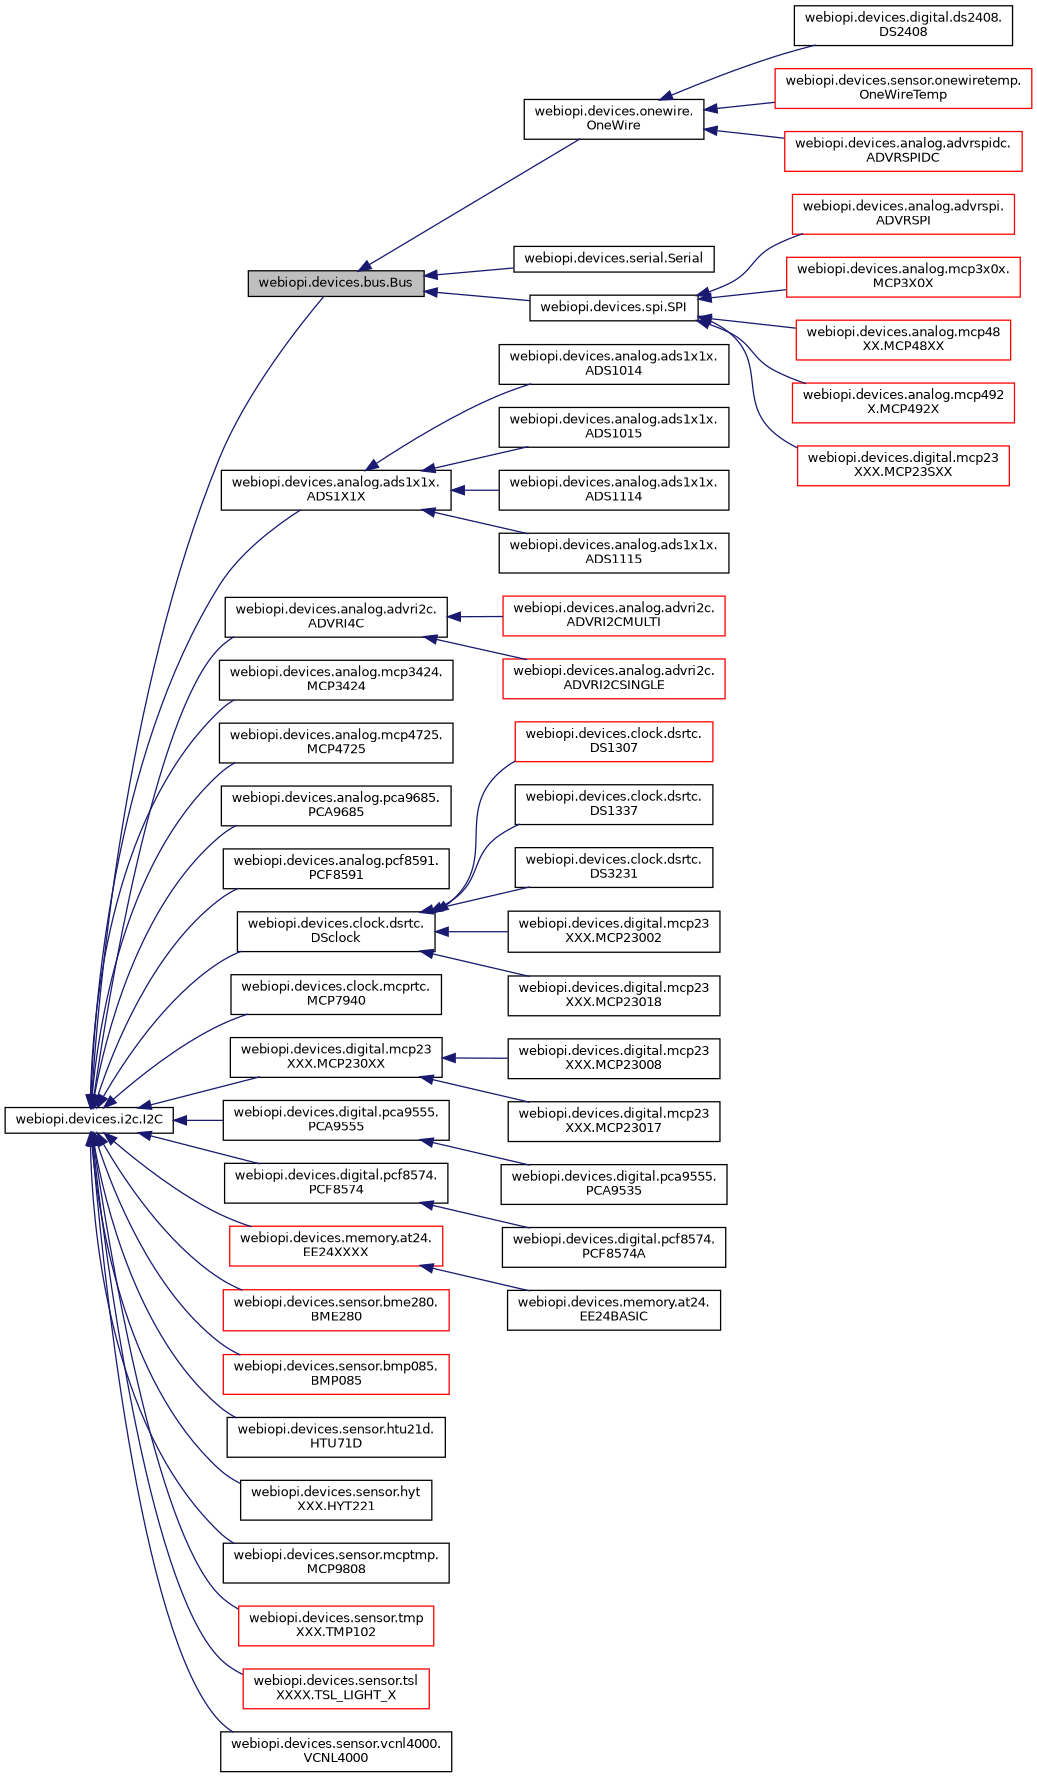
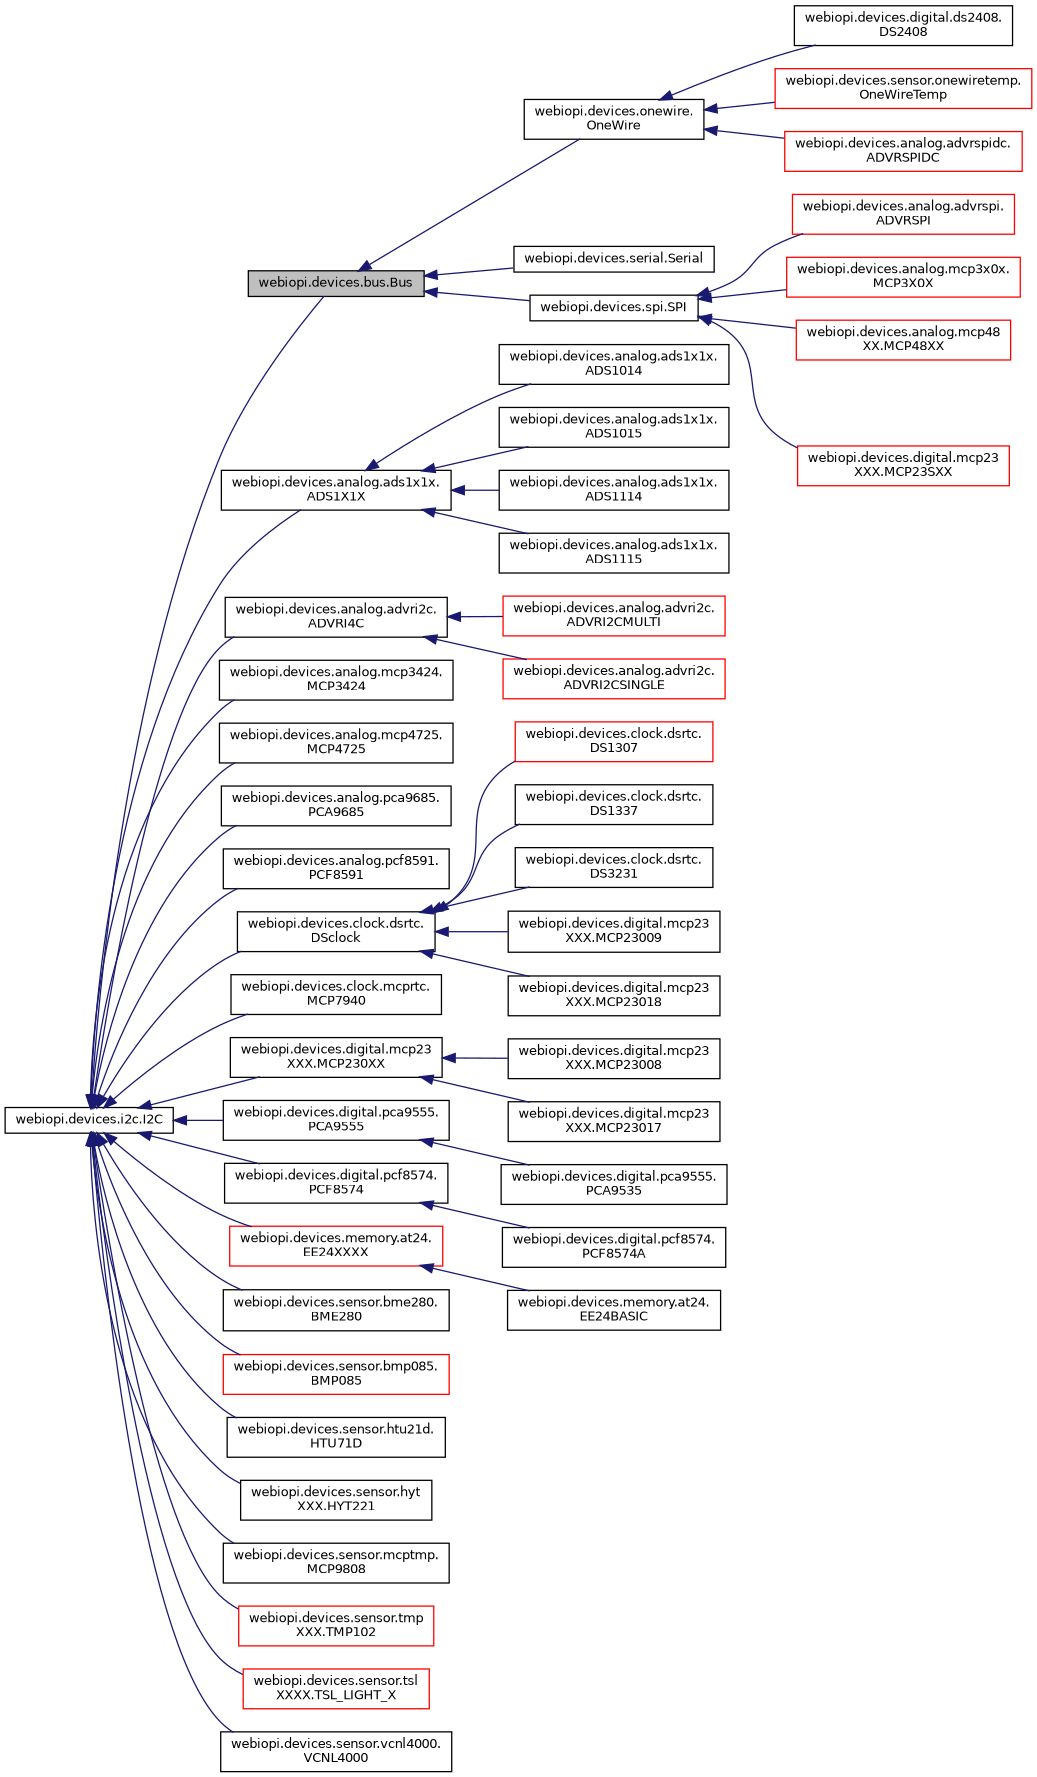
node "webiopi.devices.analog.mcp492 X.MCP492X": removed
node "webiopi.devices.digital.mcp23 XXX.MCP23002": label "webiopi.devices.digital.mcp23 XXX.MCP23002" -> "webiopi.devices.digital.mcp23 XXX.MCP23009"
node "webiopi.devices.sensor.bme280. BME280": color red -> black
